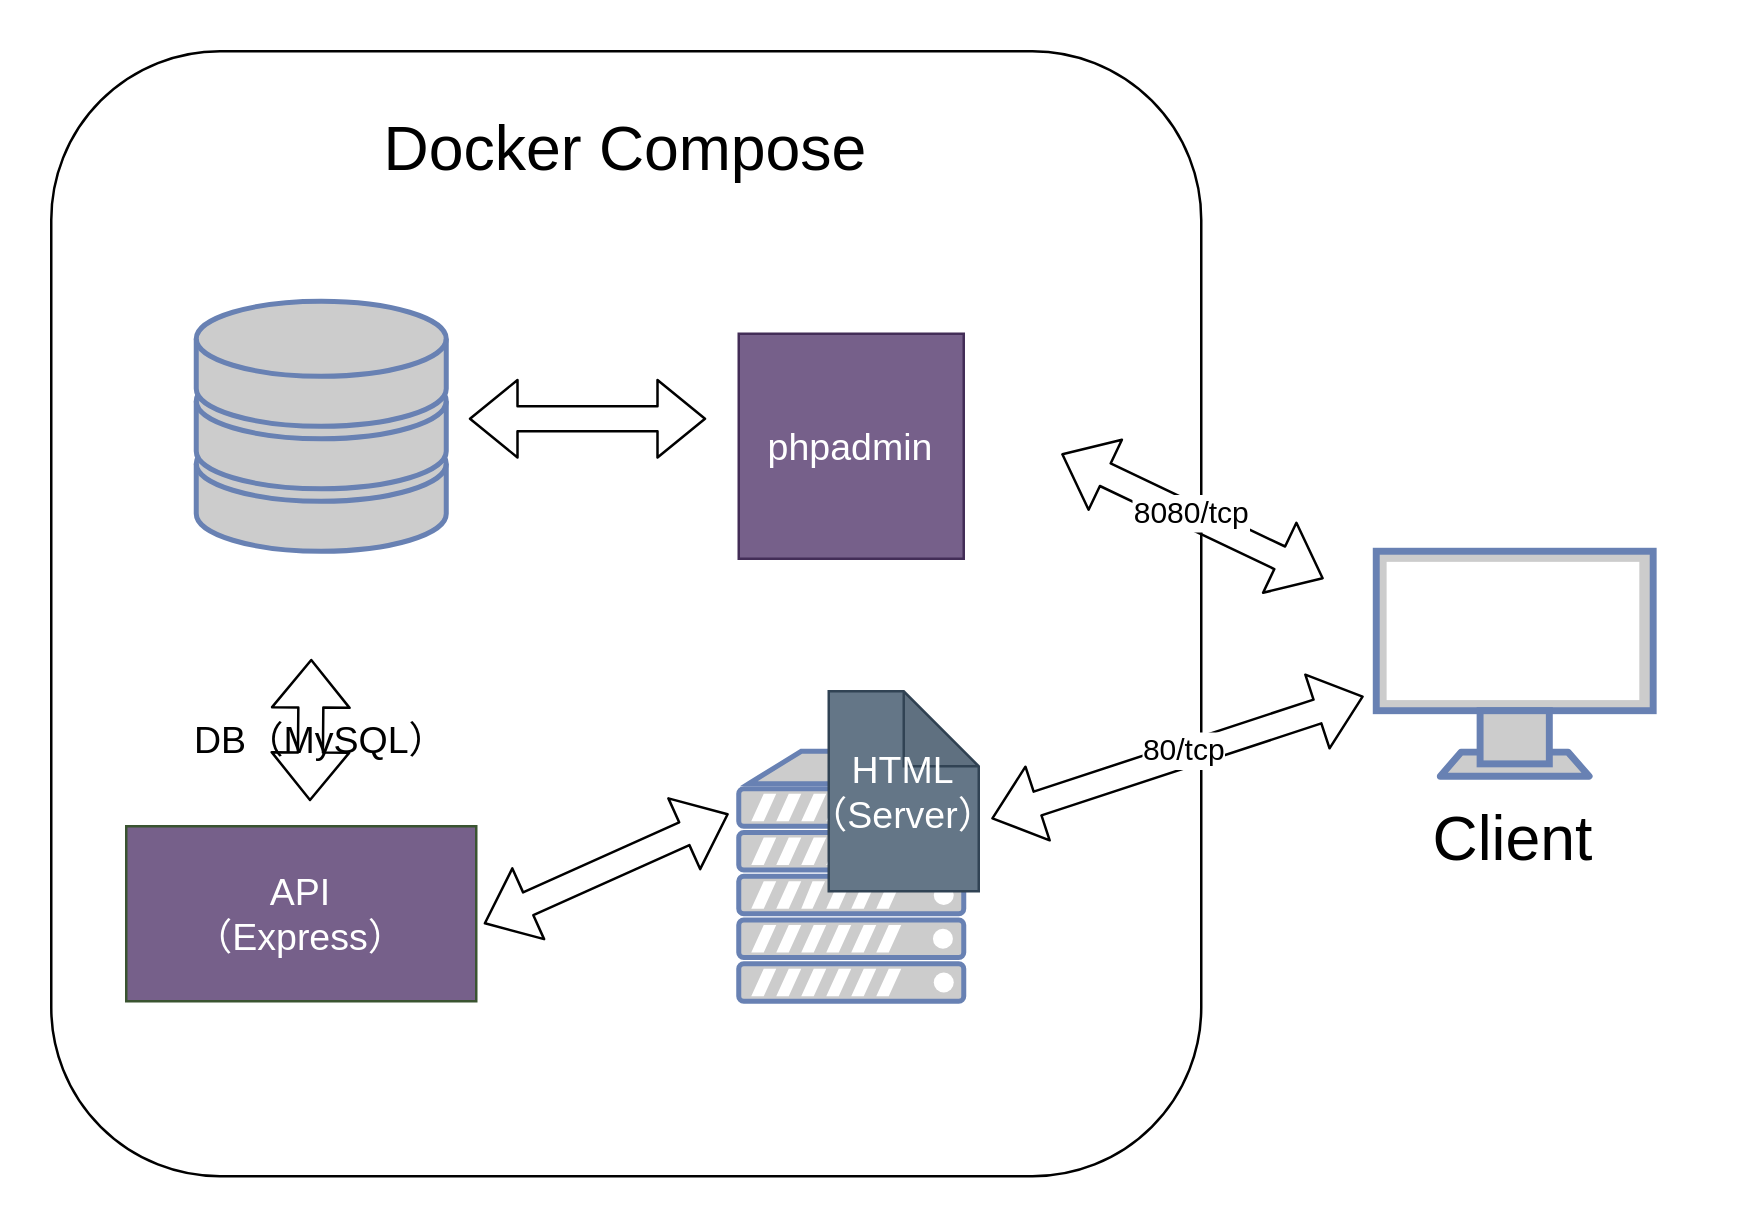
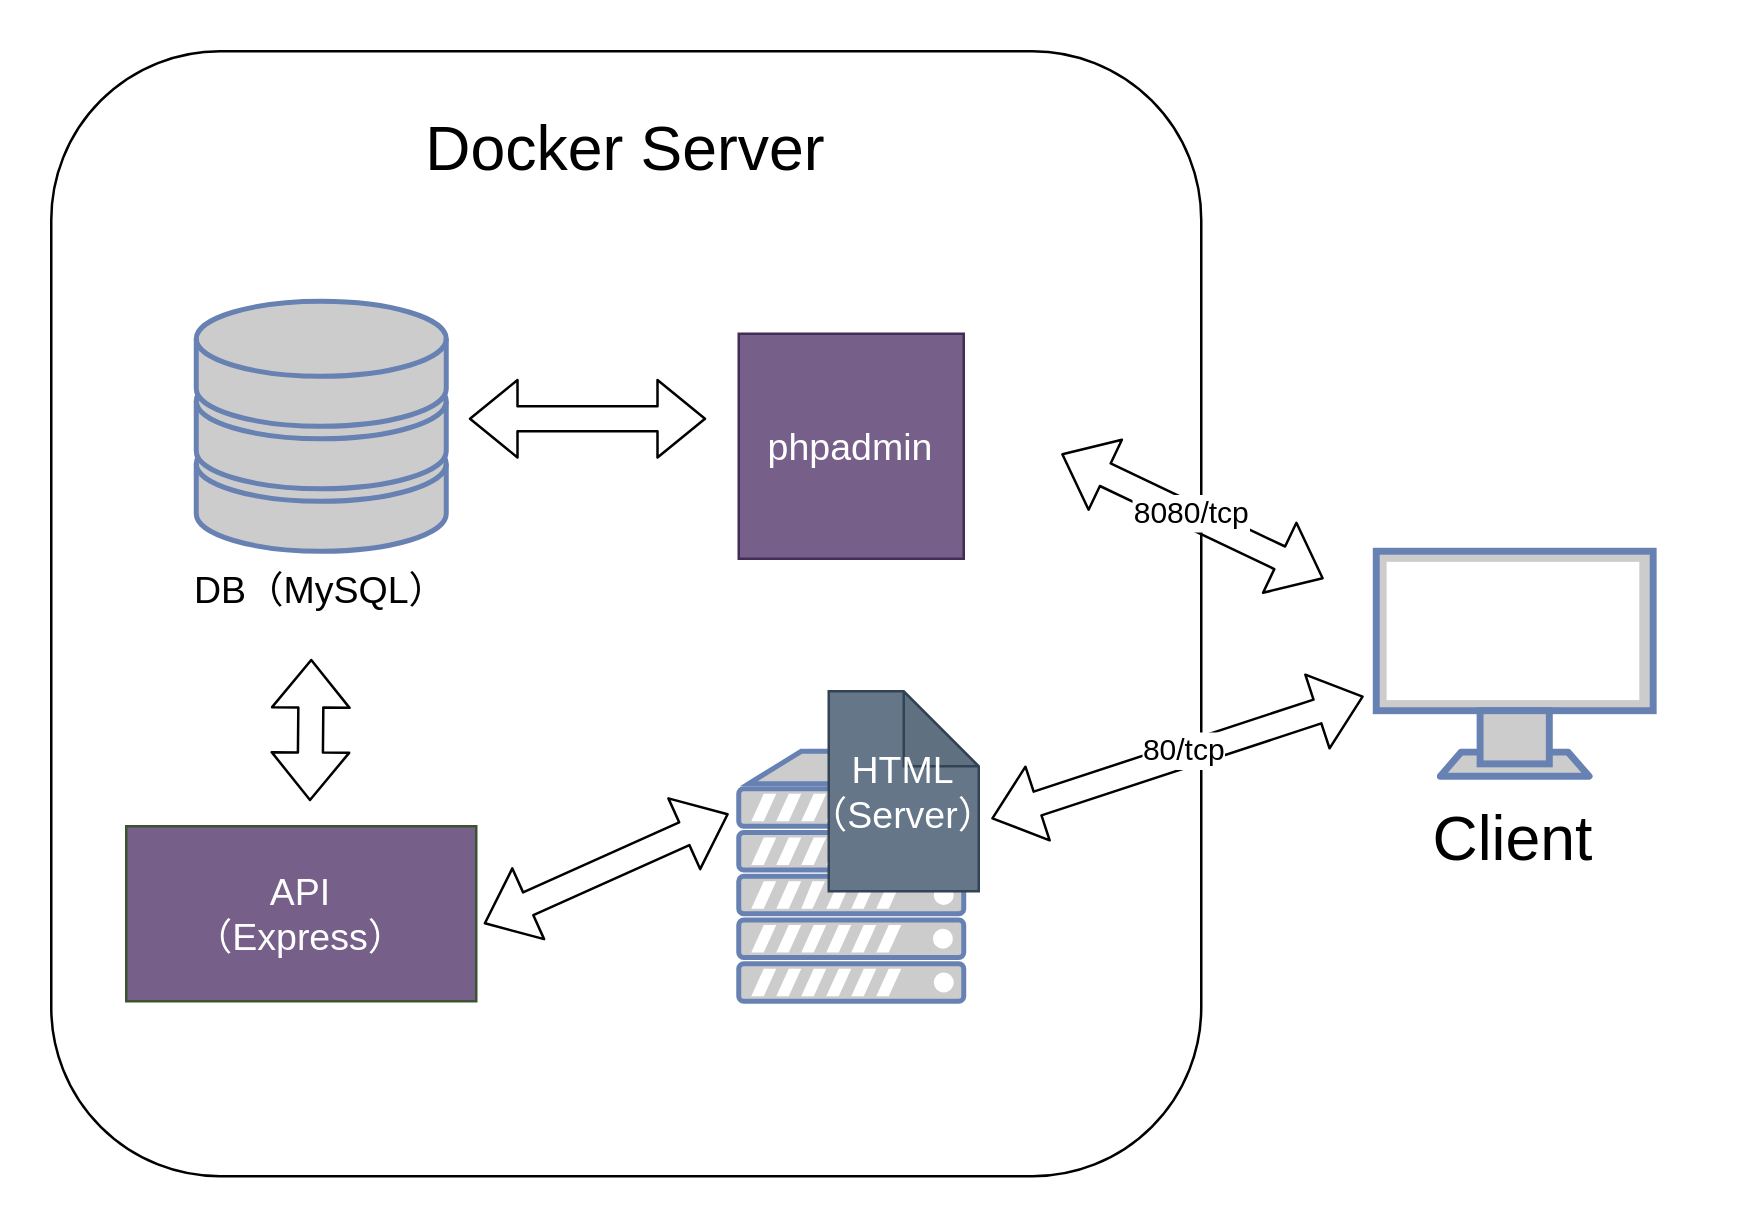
node "Docker Compose": label "Docker Compose" -> "Docker Server"
node "DB（MySQL）": moved (321, 739) -> (321, 589)
